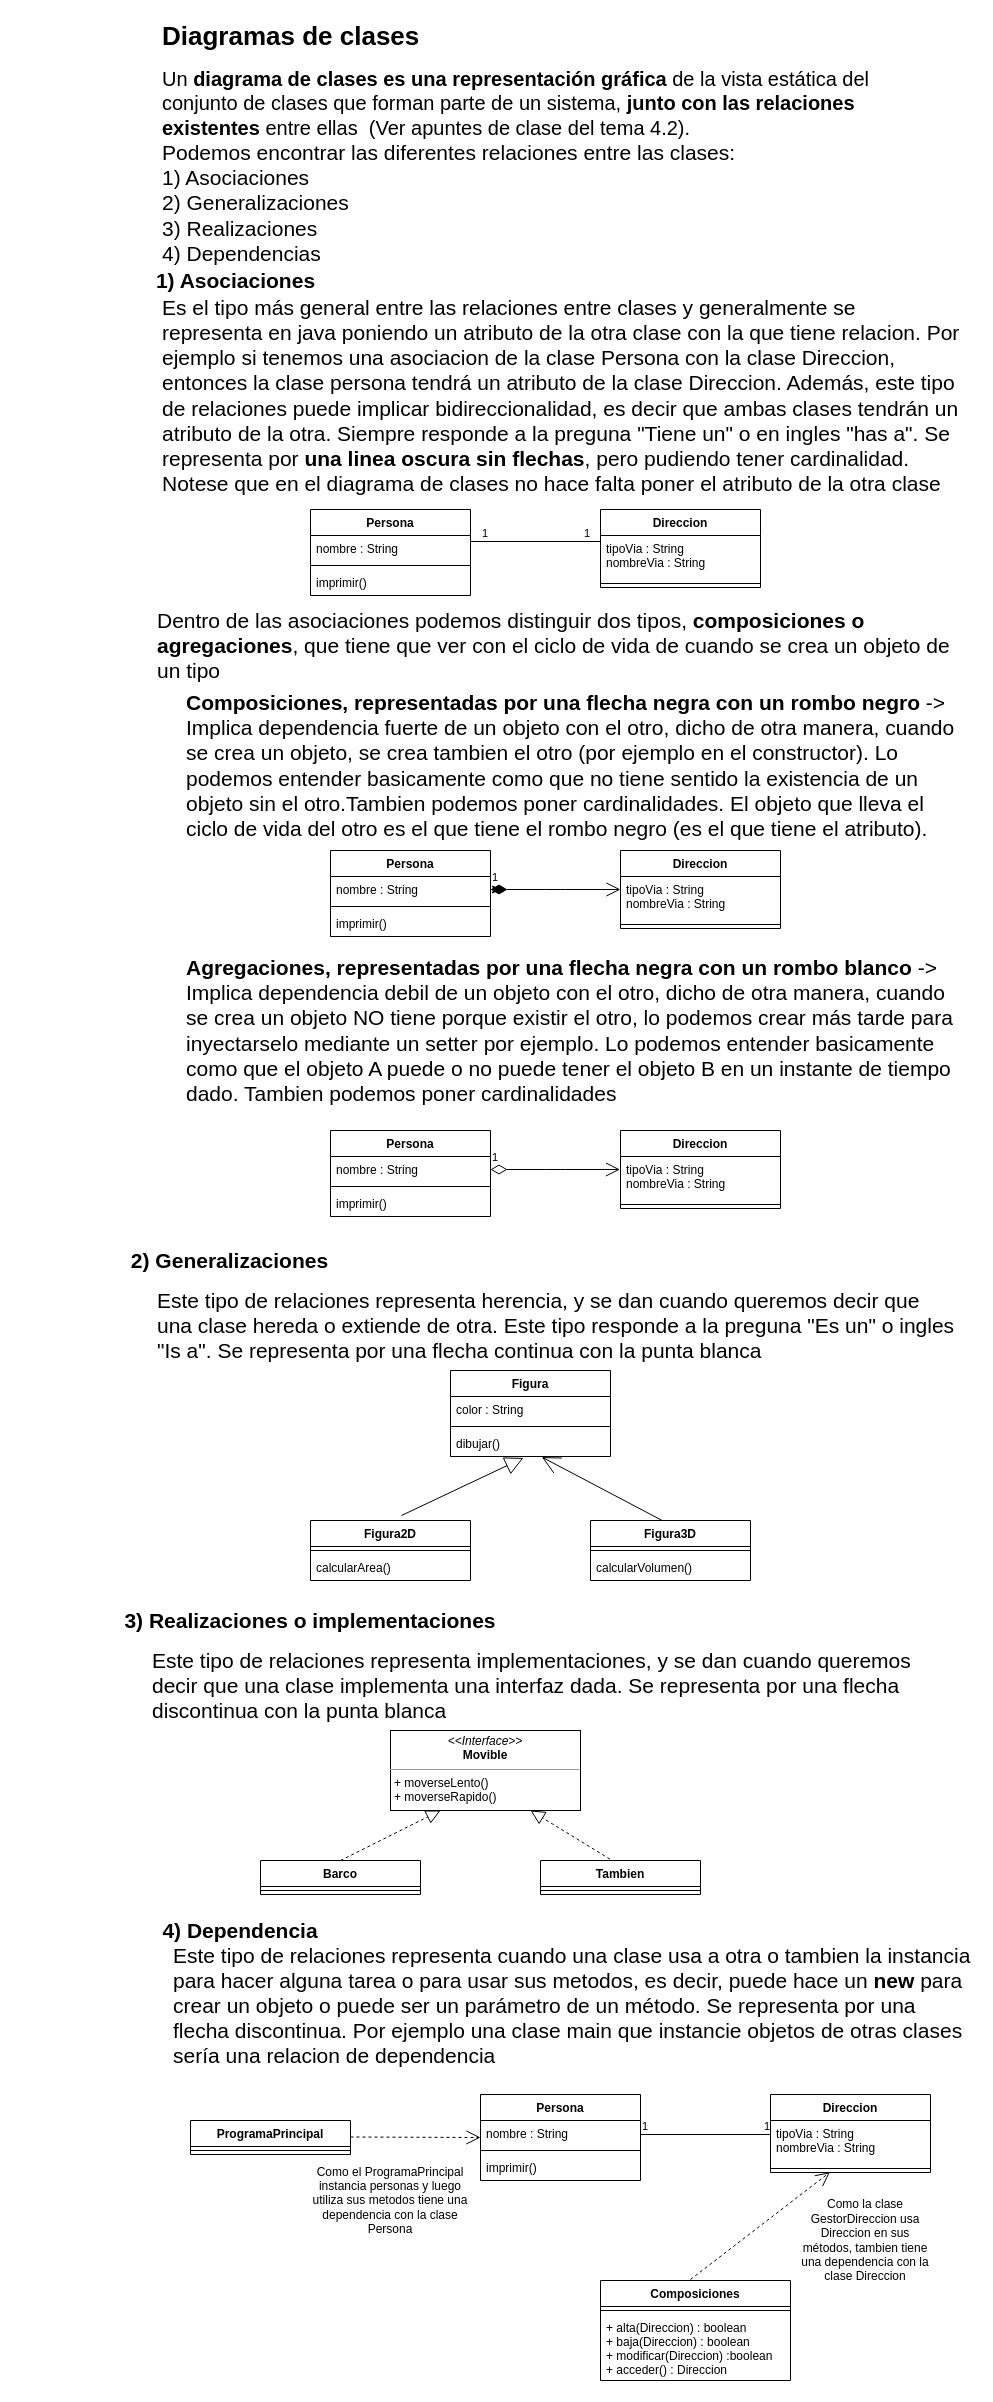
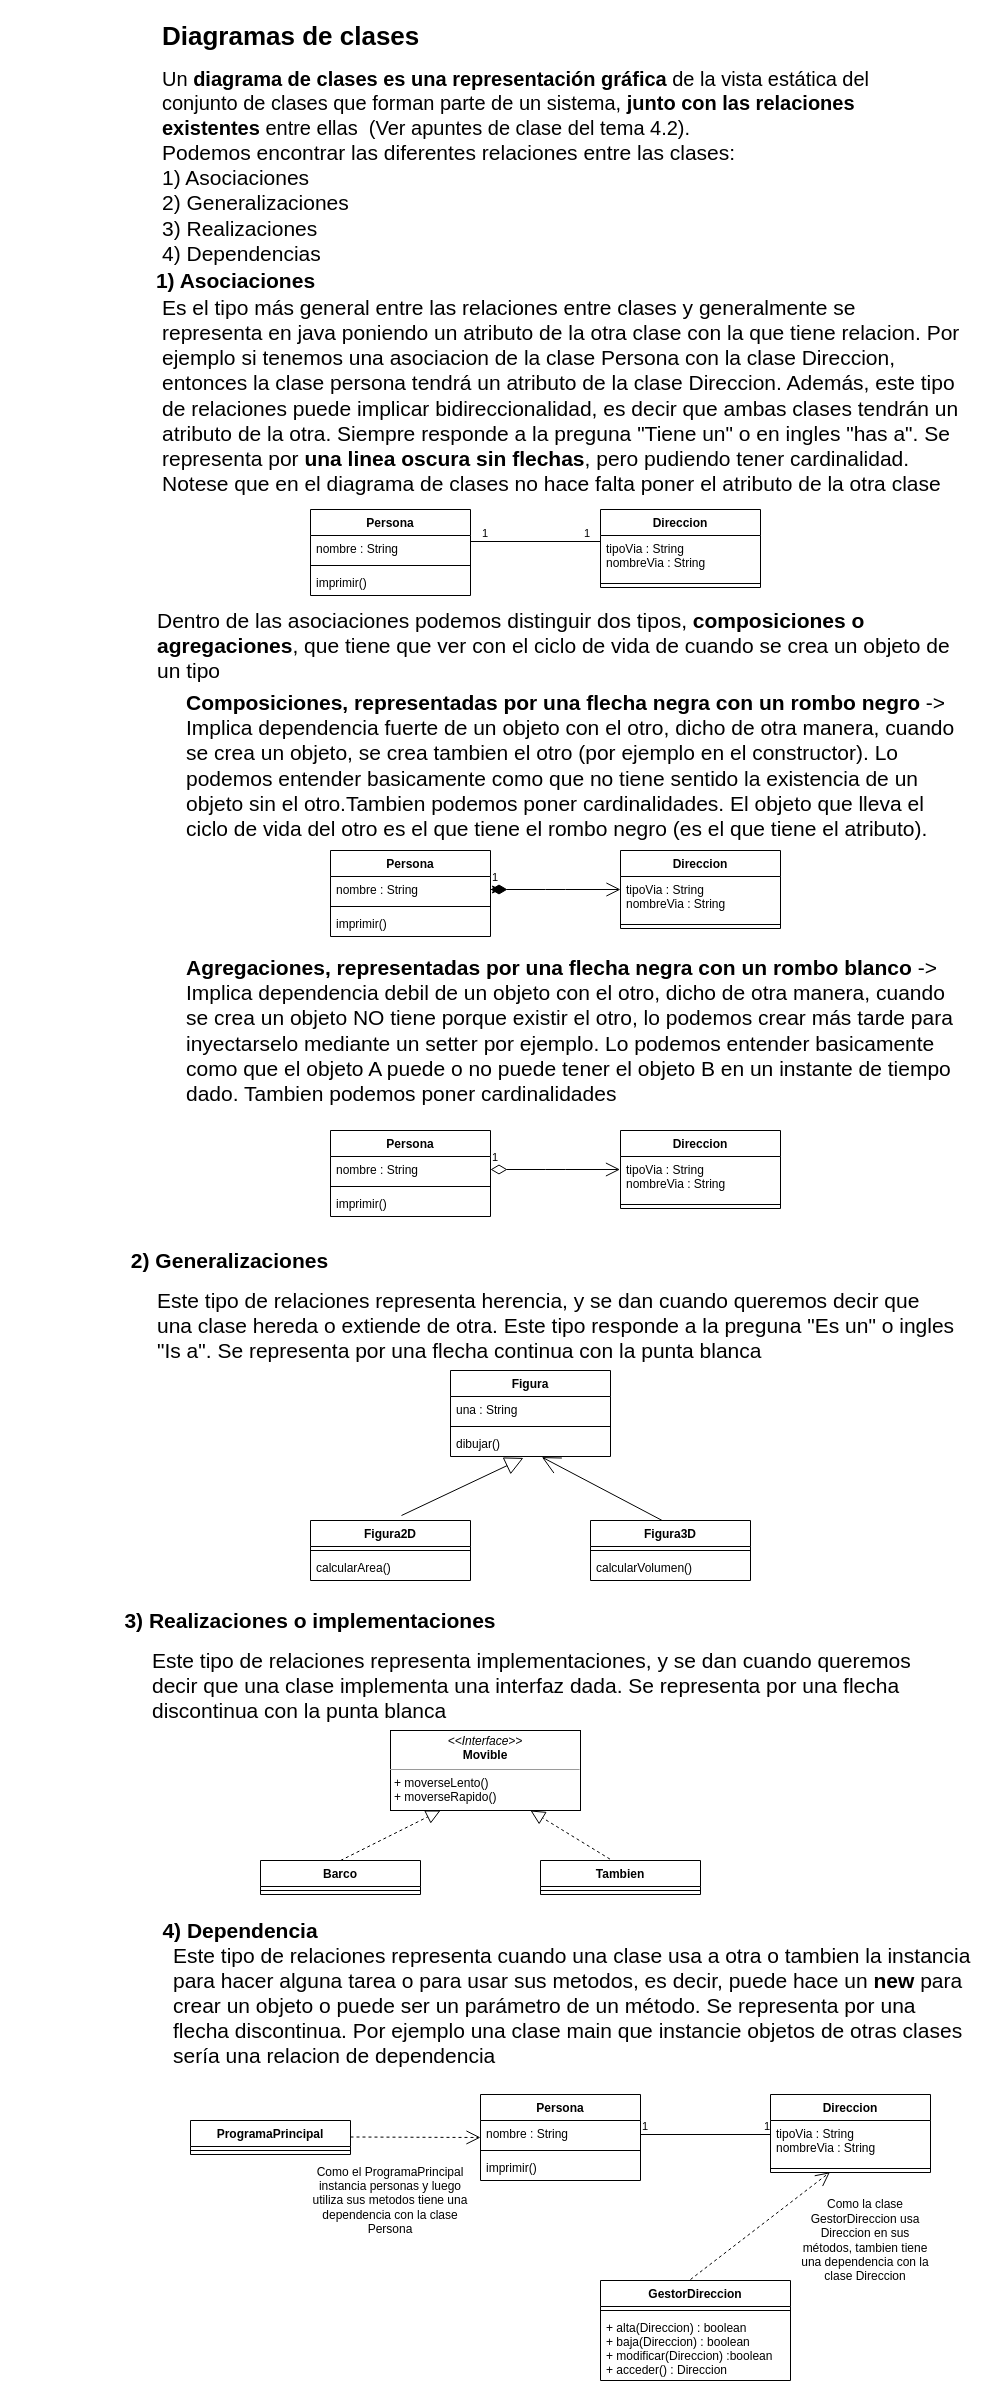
node "color : String": label "color : String" -> "una : String"
node "Composiciones": label "Composiciones" -> "GestorDireccion"
